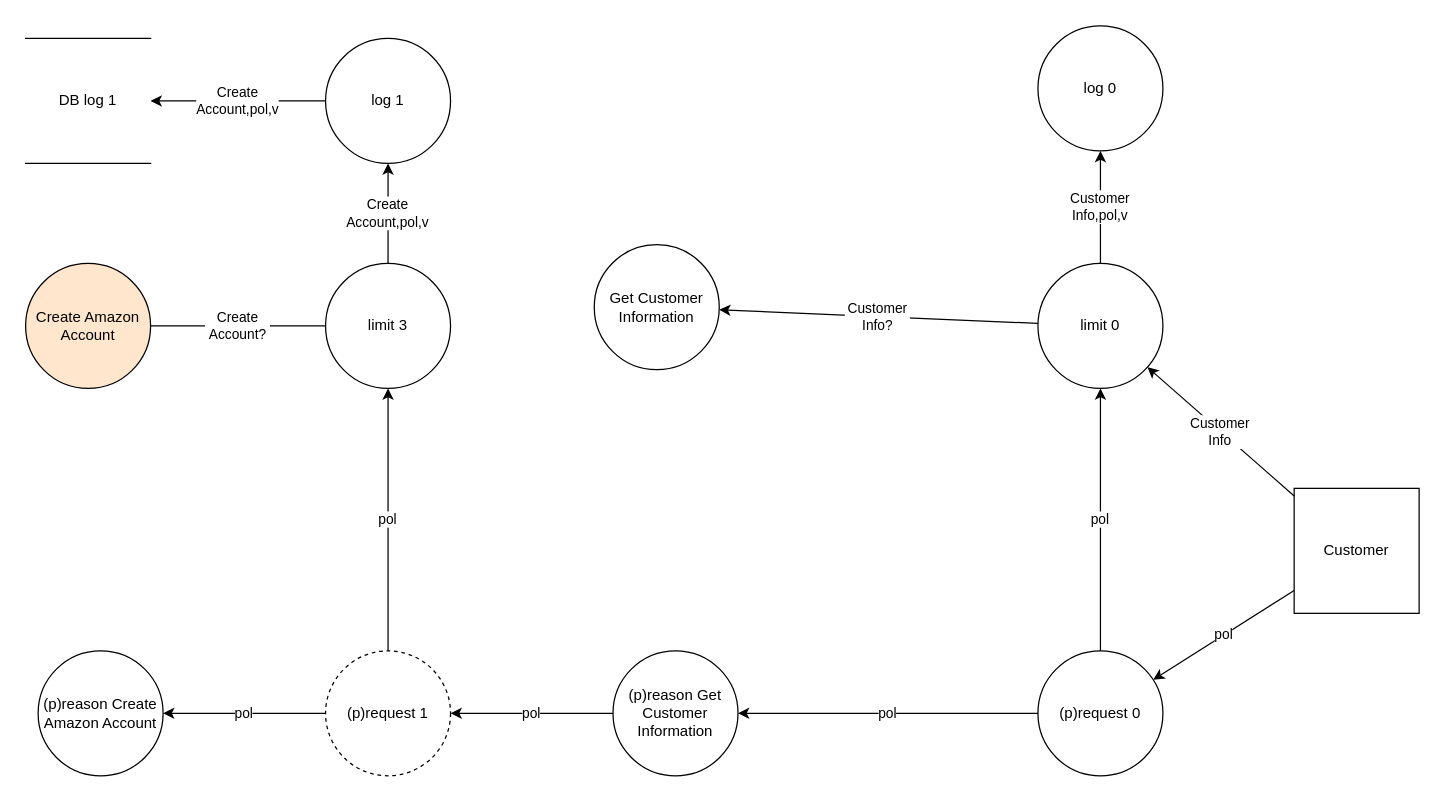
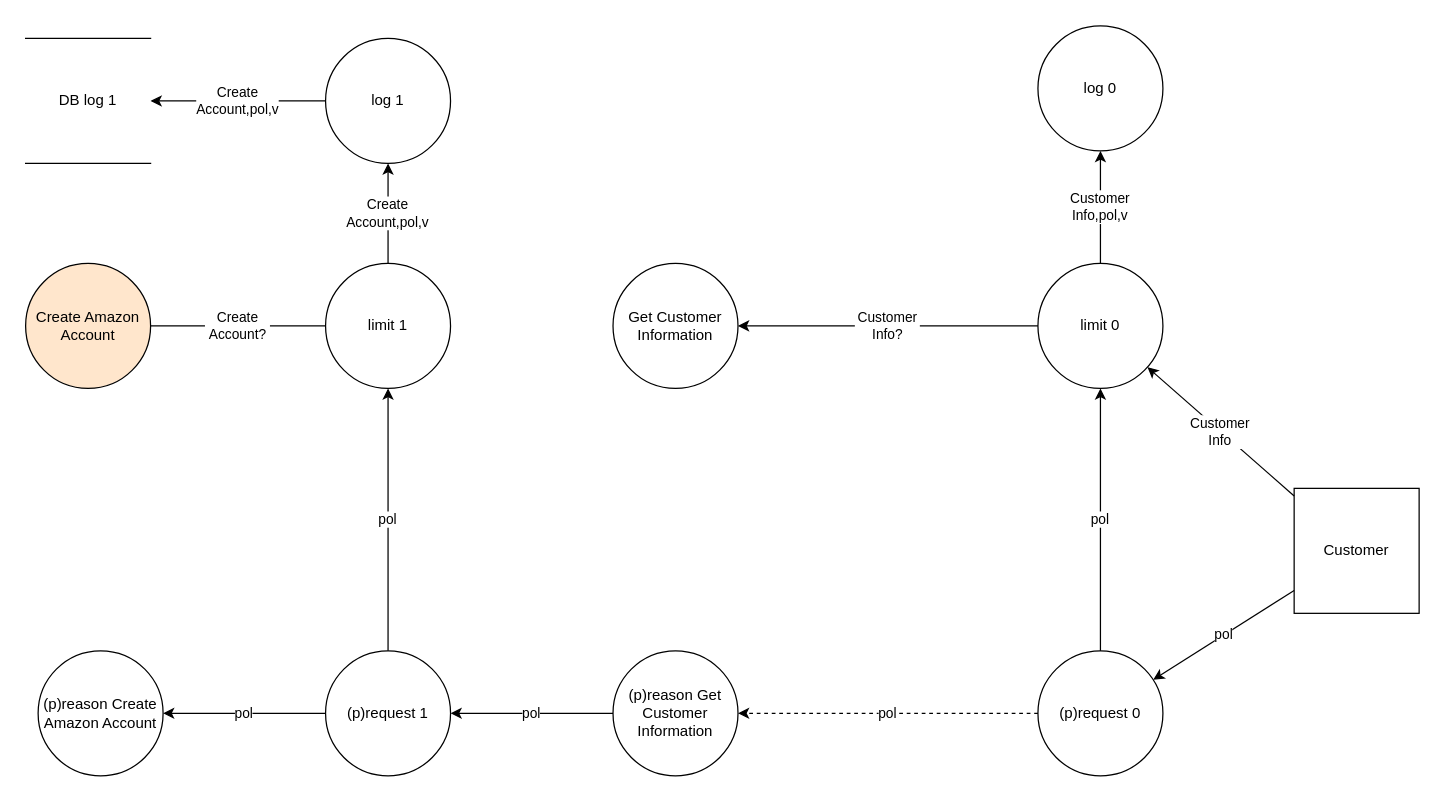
node "Get Customer Information": moved (657, 307) -> (676, 326)
node "limit 3": label "limit 3" -> "limit 1"
node "(p)request 1": style dashed -> solid
edge "(p)request 0" -> "(p)reason Get Customer Information": style solid -> dashed
